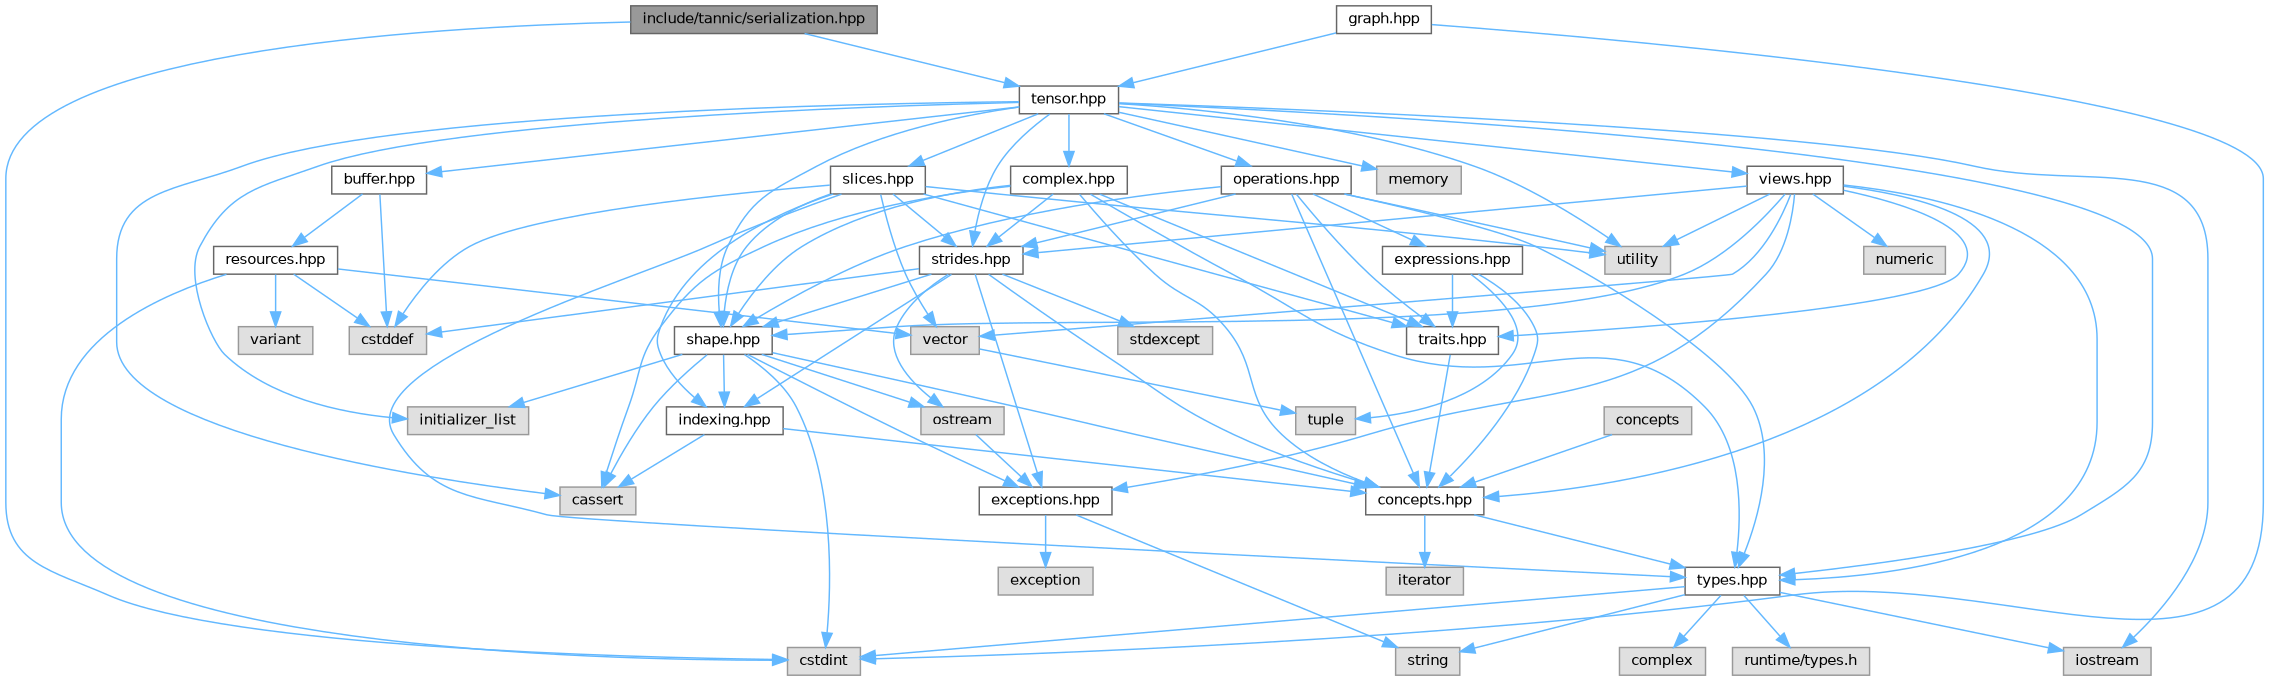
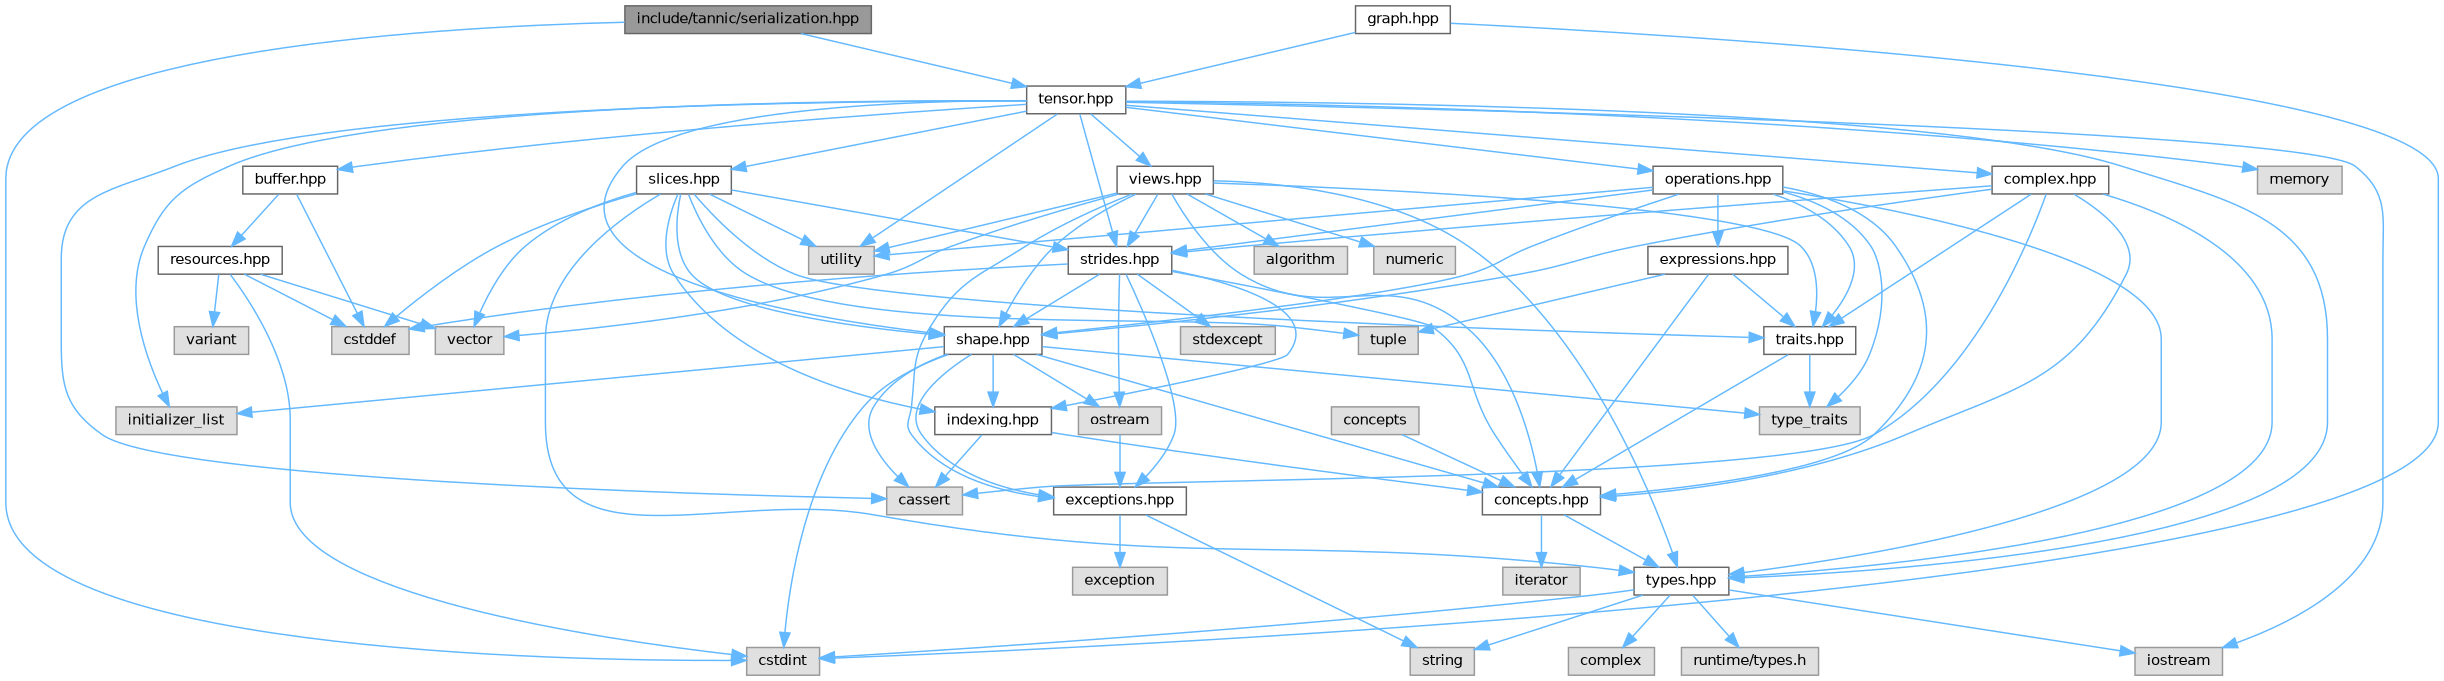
node "algorithm": added
edge "vector" -> "tuple": now "slices.hpp" -> "tuple"
node "type_traits": added
